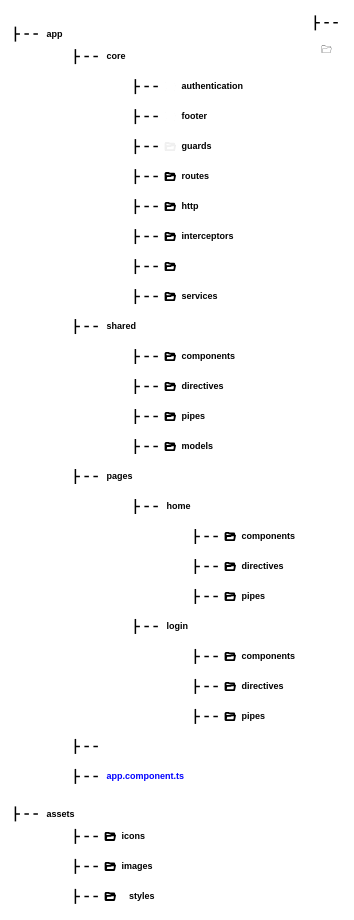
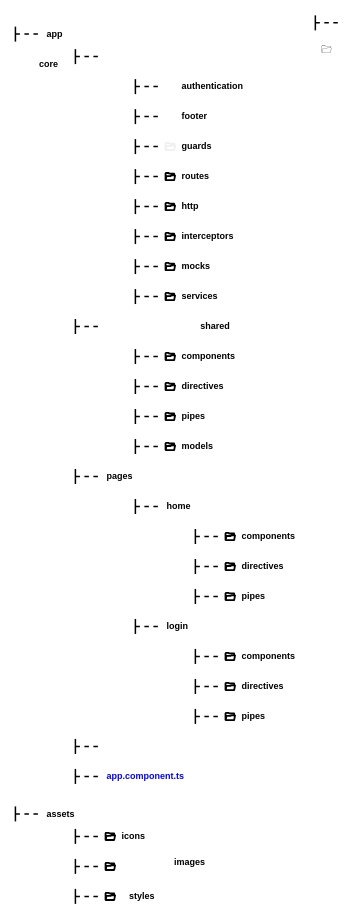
node "core": moved (120, 57) -> (53, 64)
node "mocks": added
node "shared": moved (120, 327) -> (214, 327)
node "images": moved (139, 867) -> (192, 863)
